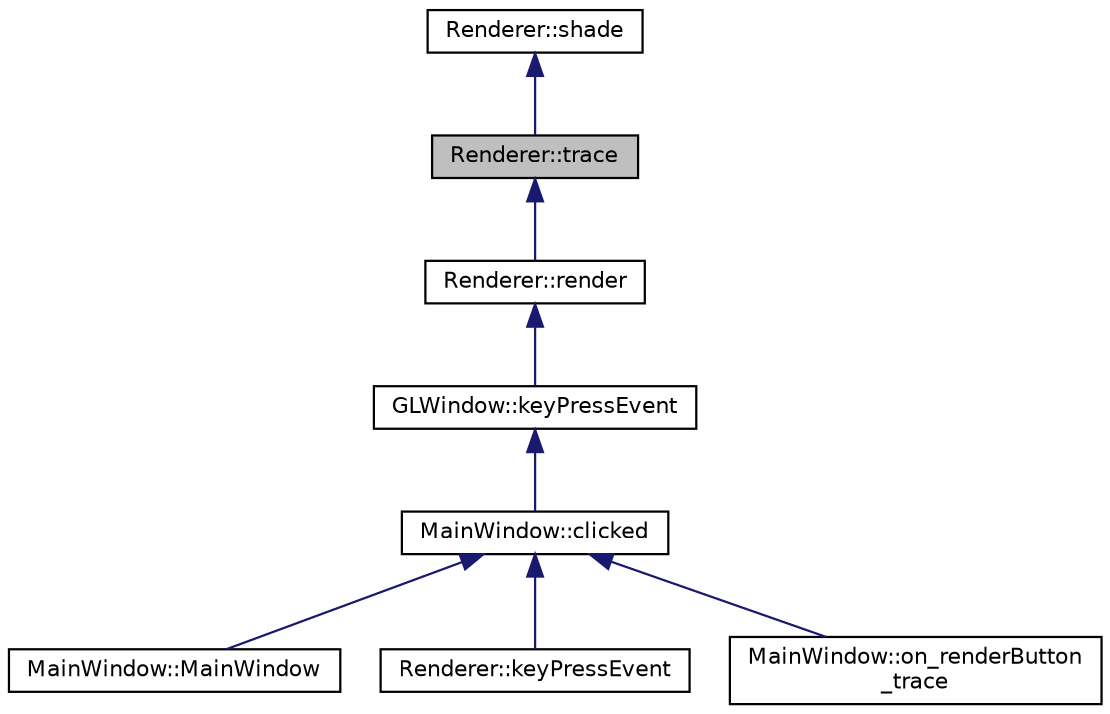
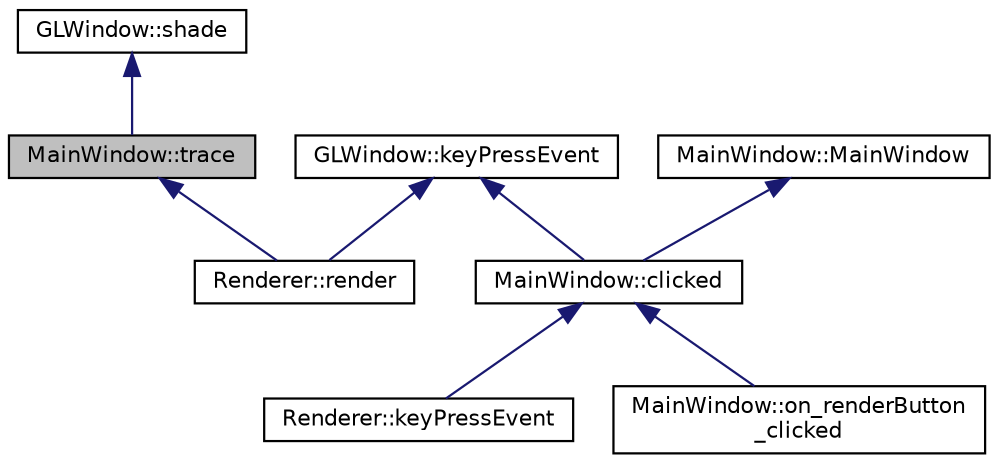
node "Renderer::shade": label "Renderer::shade" -> "GLWindow::shade"
node "Renderer::trace": label "Renderer::trace" -> "MainWindow::trace"
edge "GLWindow::keyPressEvent" -> "Renderer::render": reversed
edge "MainWindow::MainWindow" -> "MainWindow::clicked": reversed
node "MainWindow::on_renderButton _trace": label "MainWindow::on_renderButton _trace" -> "MainWindow::on_renderButton _clicked"
